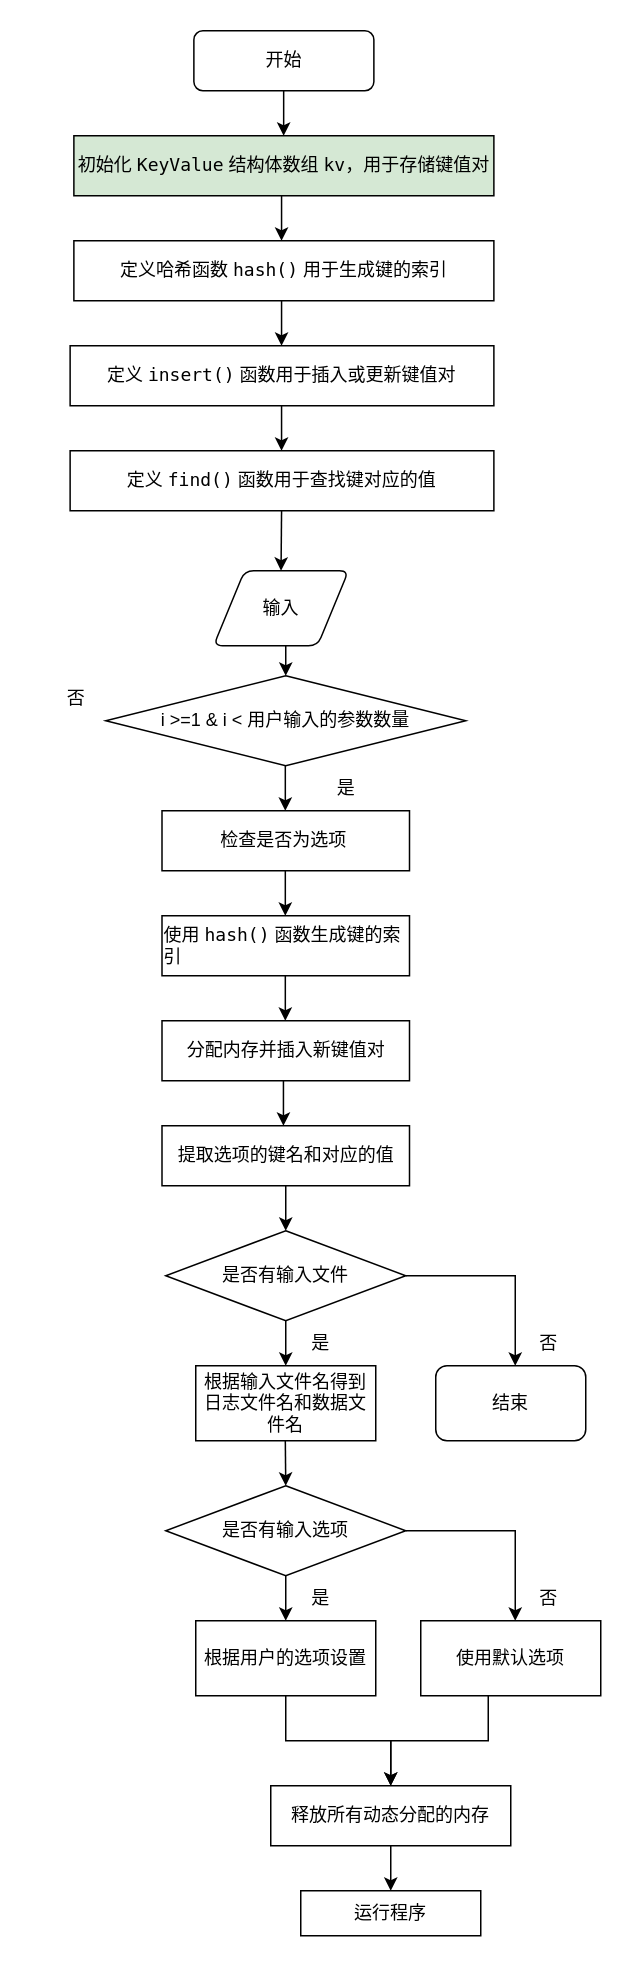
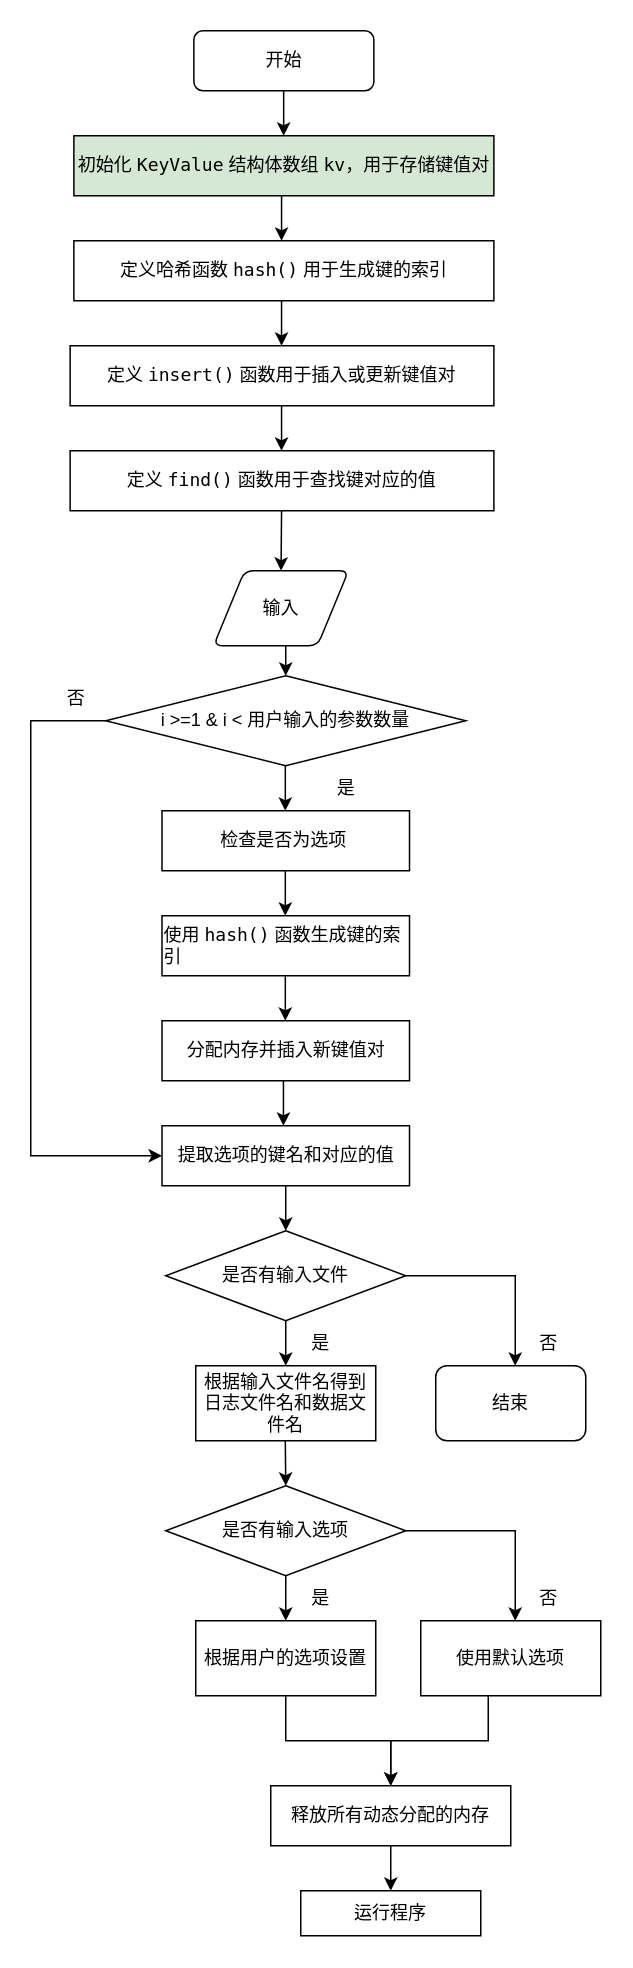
edge "i >=1 & i < 用户输入的参数数量" -> "提取选项的键名和对应的值": added
